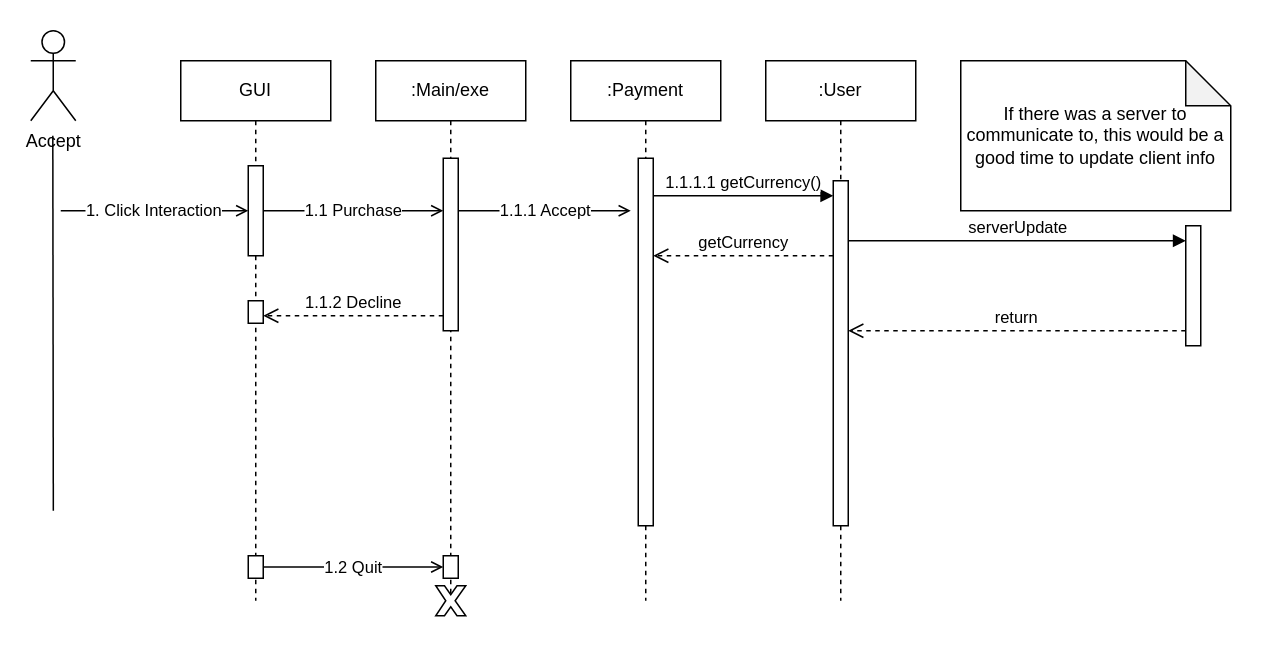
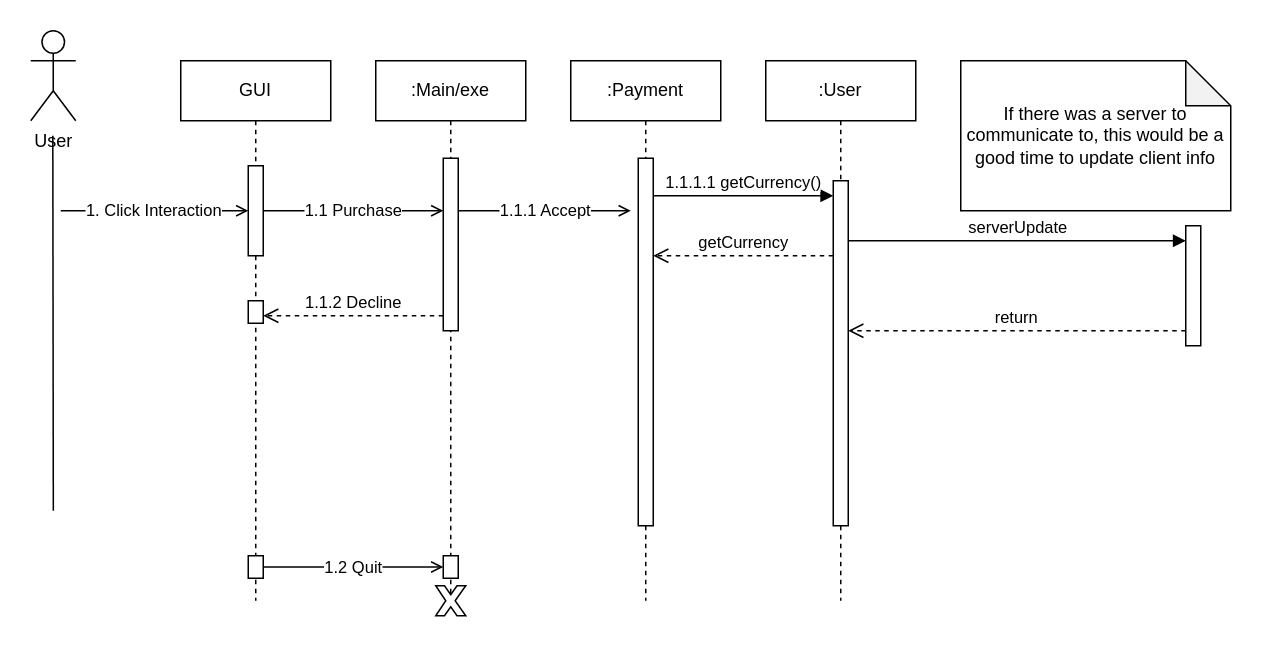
node "Accept": label "Accept" -> "User"
